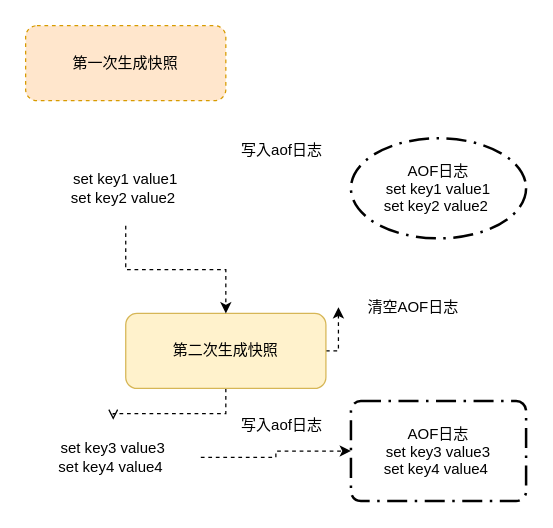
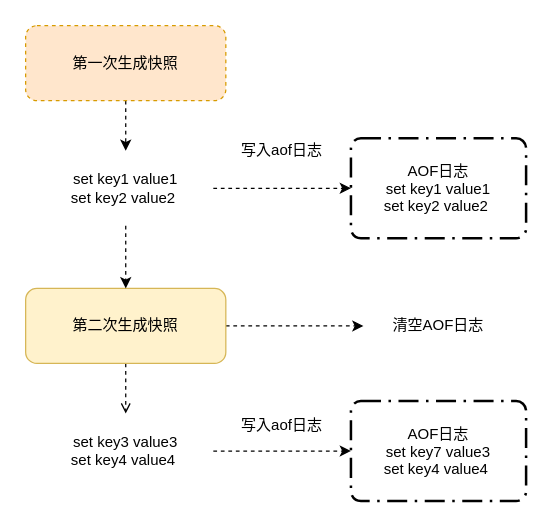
edge "第一次生成快照" -> "set key1 value1 set key2 value2": added
edge "set key1 value1 set key2 value2" -> "AOF日志 set key1 value1 set key2 value2": added
node "AOF日志 set key1 value1 set key2 value2": shape ellipse -> rounded rectangle
node "清空AOF日志": moved (413, 307) -> (438, 326)
node "第二次生成快照": moved (226, 351) -> (126, 326)
node "AOF日志 set key3 value3 set key4 value4": label "AOF日志 set key3 value3 set key4 value4" -> "AOF日志 set key7 value3 set key4 value4"
node "set key3 value3 set key4 value4": moved (113, 457) -> (126, 451)
